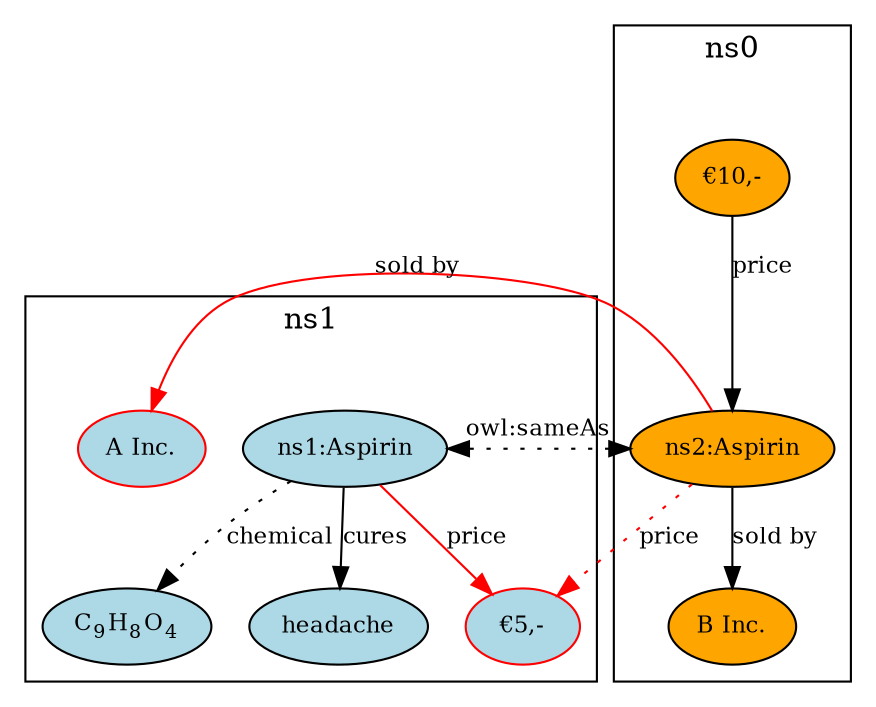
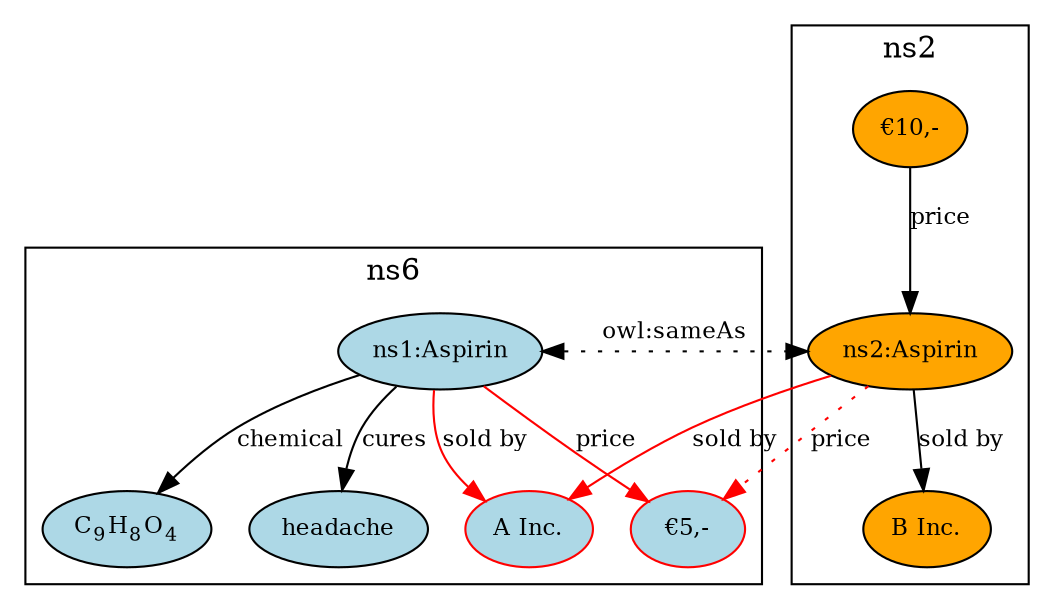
cluster "ns0": label "ns0" -> "ns2"
cluster "ns1": label "ns1" -> "ns6"
edge "ns1:Aspirin" -> "A Inc.": added, label "sold by"
edge "ns1:Aspirin" -> "C": style dotted -> solid
